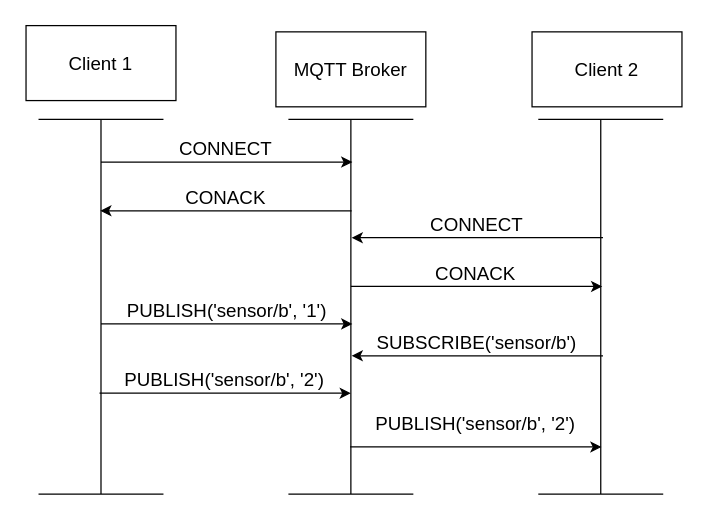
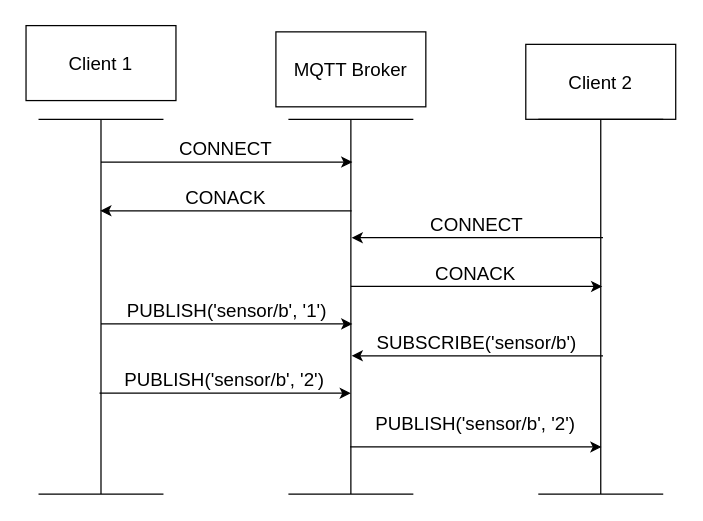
node "Client 2": moved (607, 69) -> (601, 82)
